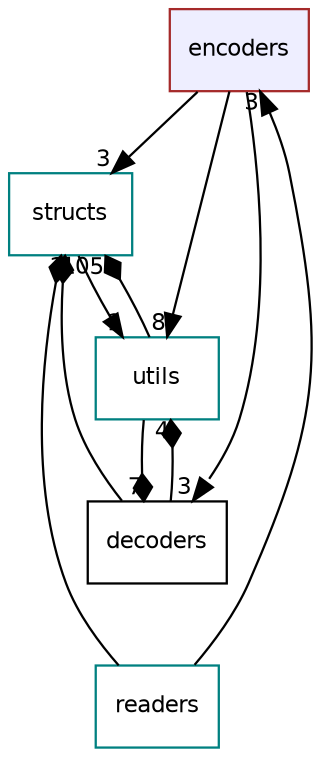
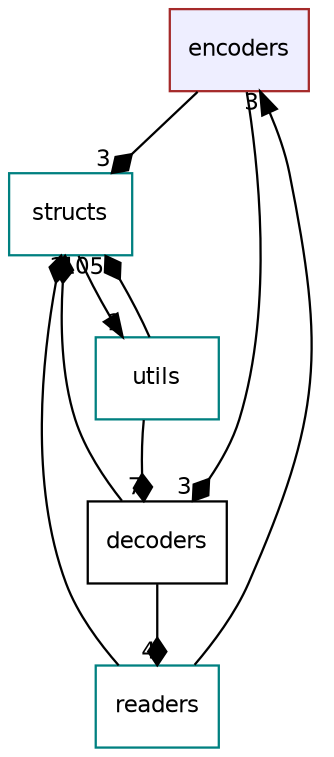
edge "encoders" -> "structs": arrowhead normal -> diamond
edge "encoders" -> "utils": removed
edge "encoders" -> "decoders": arrowhead normal -> diamond
edge "decoders" -> "utils": now "decoders" -> "readers"
